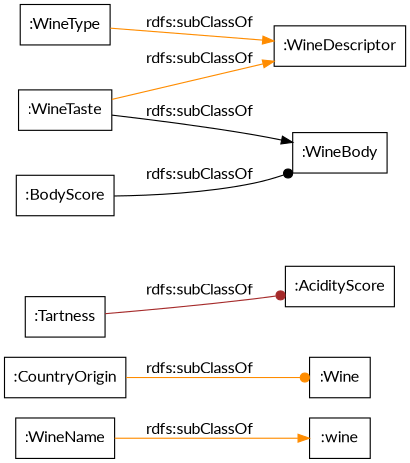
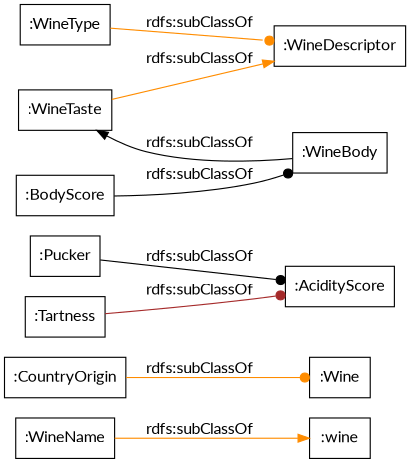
edge ":WineType" -> ":WineDescriptor": arrowhead normal -> dot
edge ":WineTaste" -> ":WineBody": reversed
node ":Pucker": added
